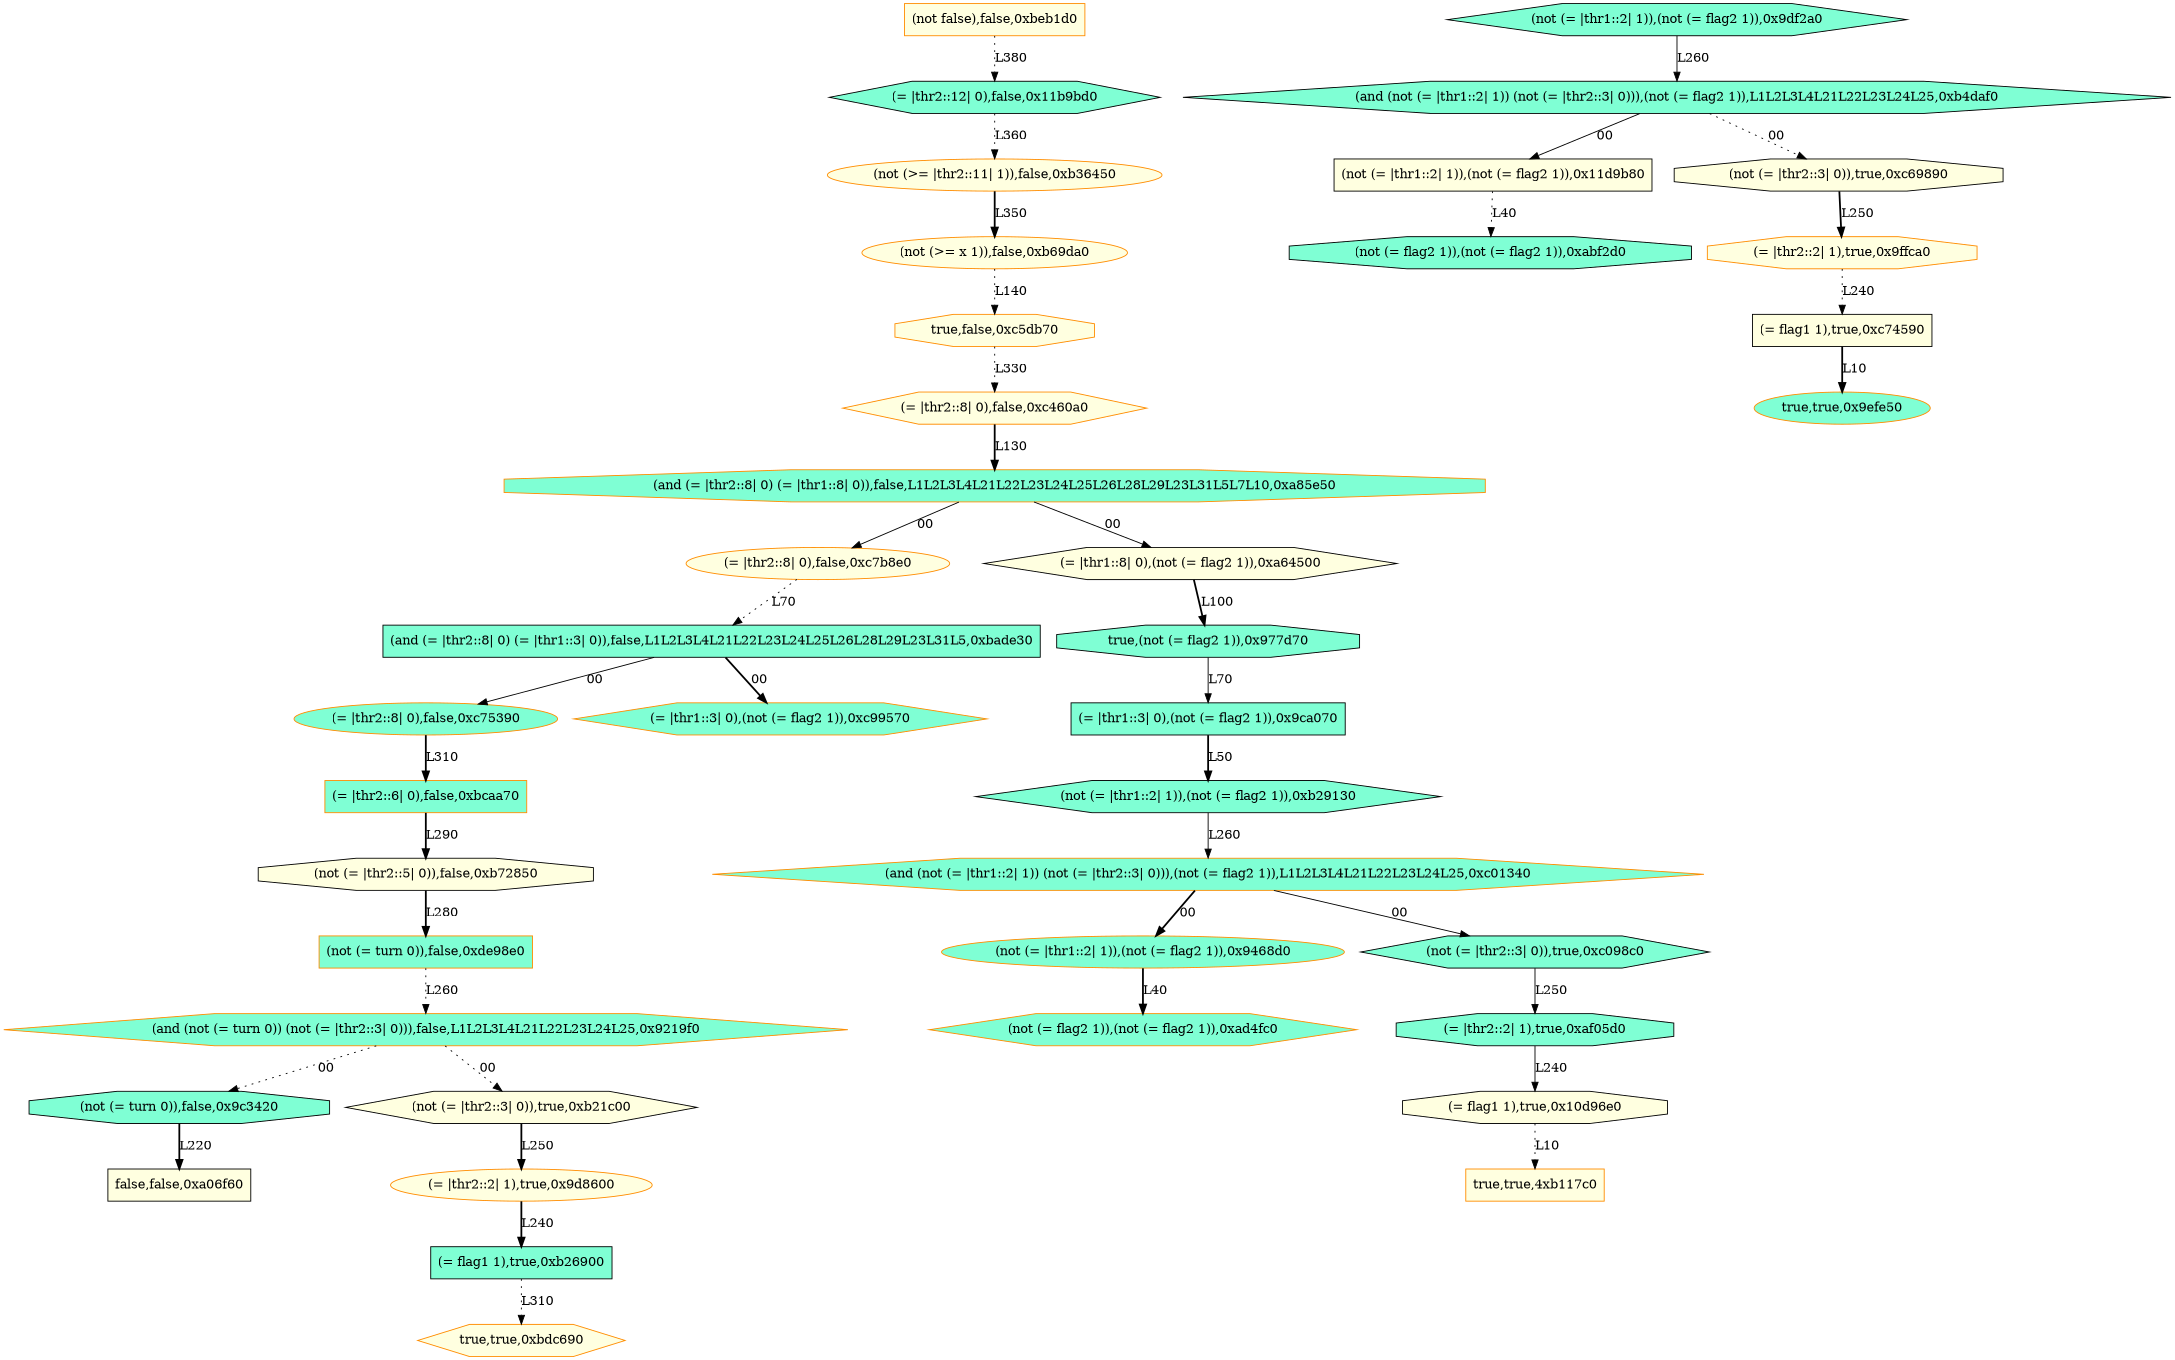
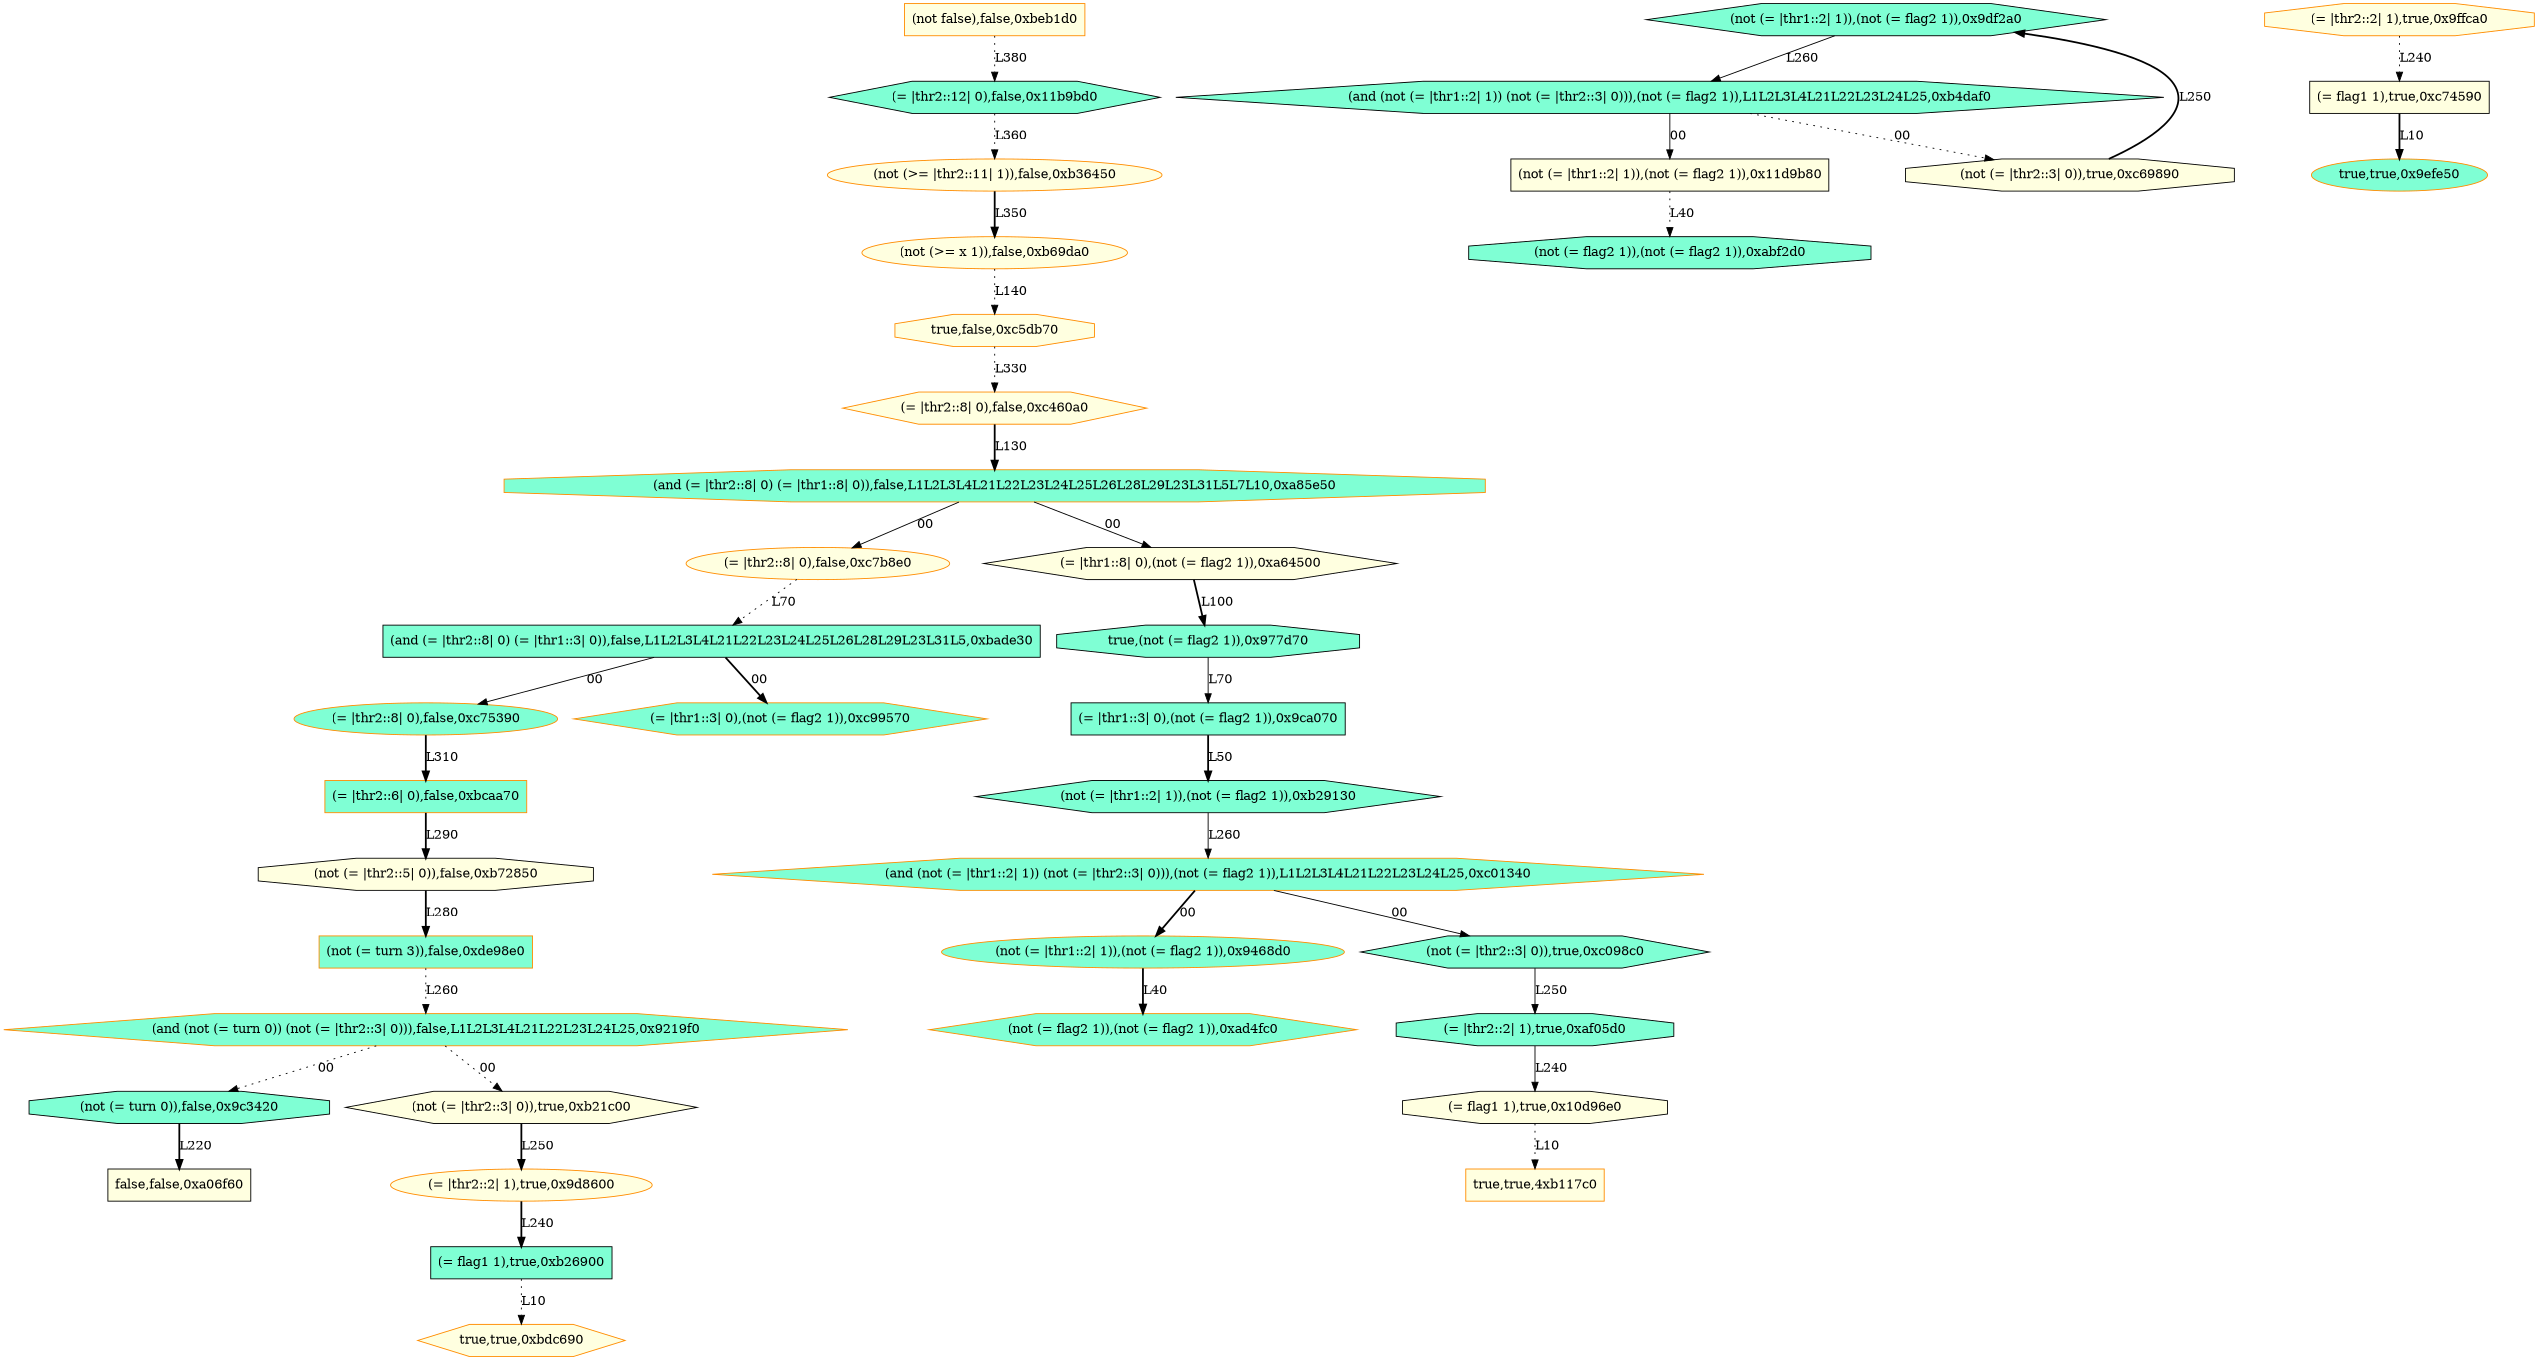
edge "(not (= |thr2::3| 0)),true,0xc69890" -> "(= |thr2::2| 1),true,0x9ffca0": now "(not (= |thr2::3| 0)),true,0xc69890" -> "(not (= |thr1::2| 1)),(not (= flag2 1)),0x9df2a0"
node "(not (= turn 0)),false,0xde98e0": label "(not (= turn 0)),false,0xde98e0" -> "(not (= turn 3)),false,0xde98e0"
edge "(= flag1 1),true,0xb26900" -> "true,true,0xbdc690": label "L310" -> "L10"
